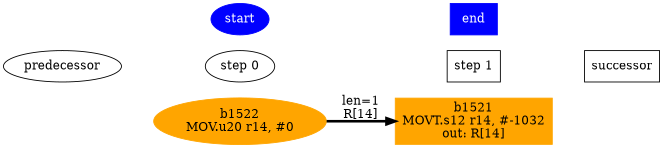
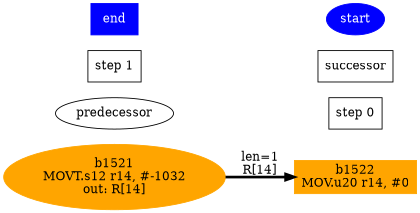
node "step 0": shape ellipse -> box
node "b1522 MOV.u20 r14, #0": shape ellipse -> box
edge "b1522 MOV.u20 r14, #0" -> "b1521 MOVT.s12 r14, #-1032 out: R[14]": reversed
node "b1521 MOVT.s12 r14, #-1032 out: R[14]": shape box -> ellipse
